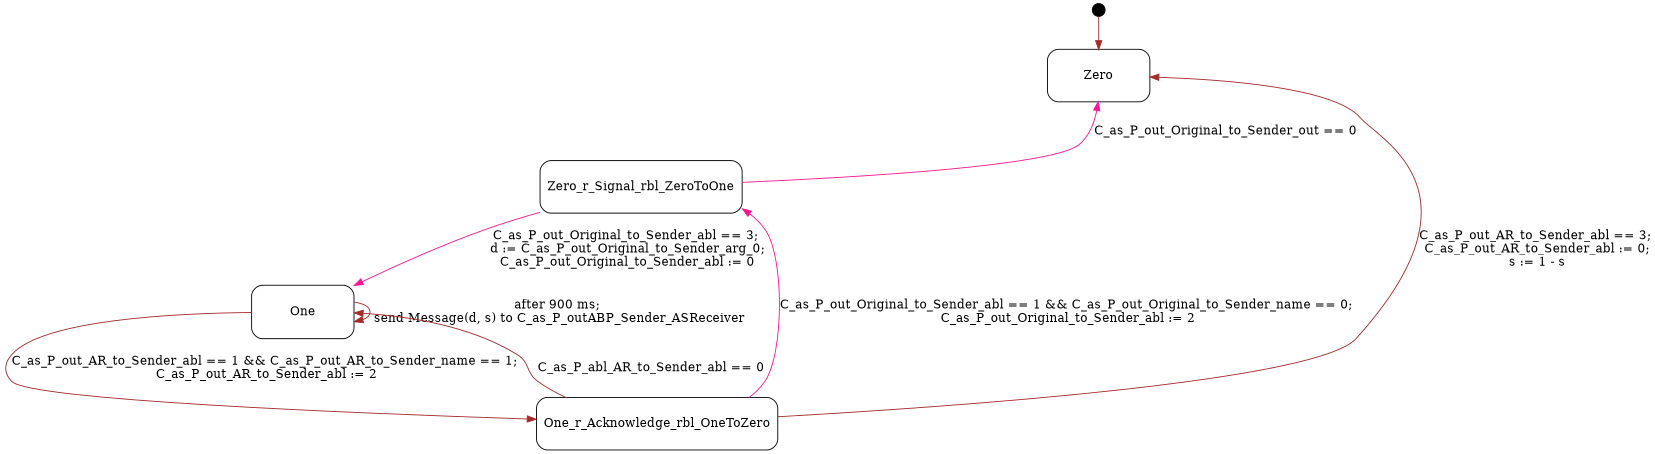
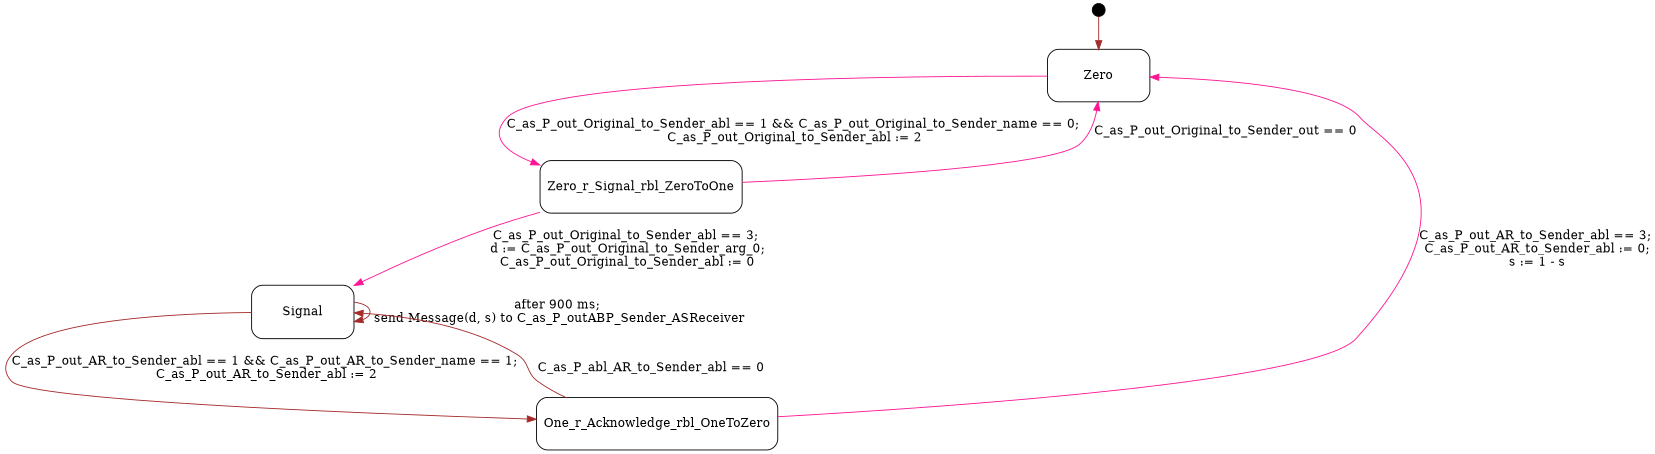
edge "One_r_Acknowledge_rbl_OneToZero" -> "Zero_r_Signal_rbl_ZeroToOne": now "Zero" -> "Zero_r_Signal_rbl_ZeroToOne"
node "One": label "One" -> "Signal"
edge "One_r_Acknowledge_rbl_OneToZero" -> "Zero": color brown -> deeppink
